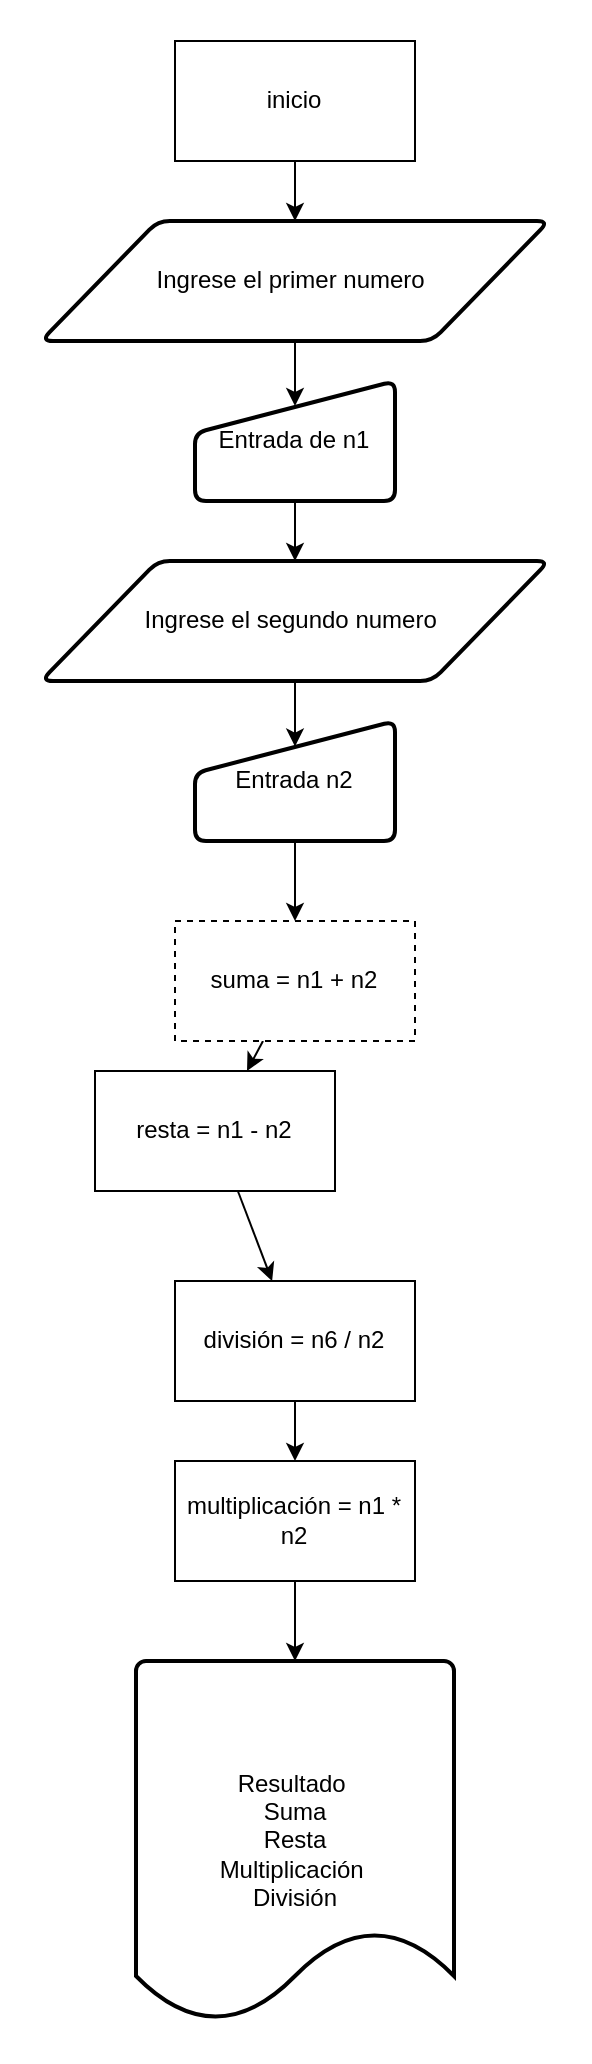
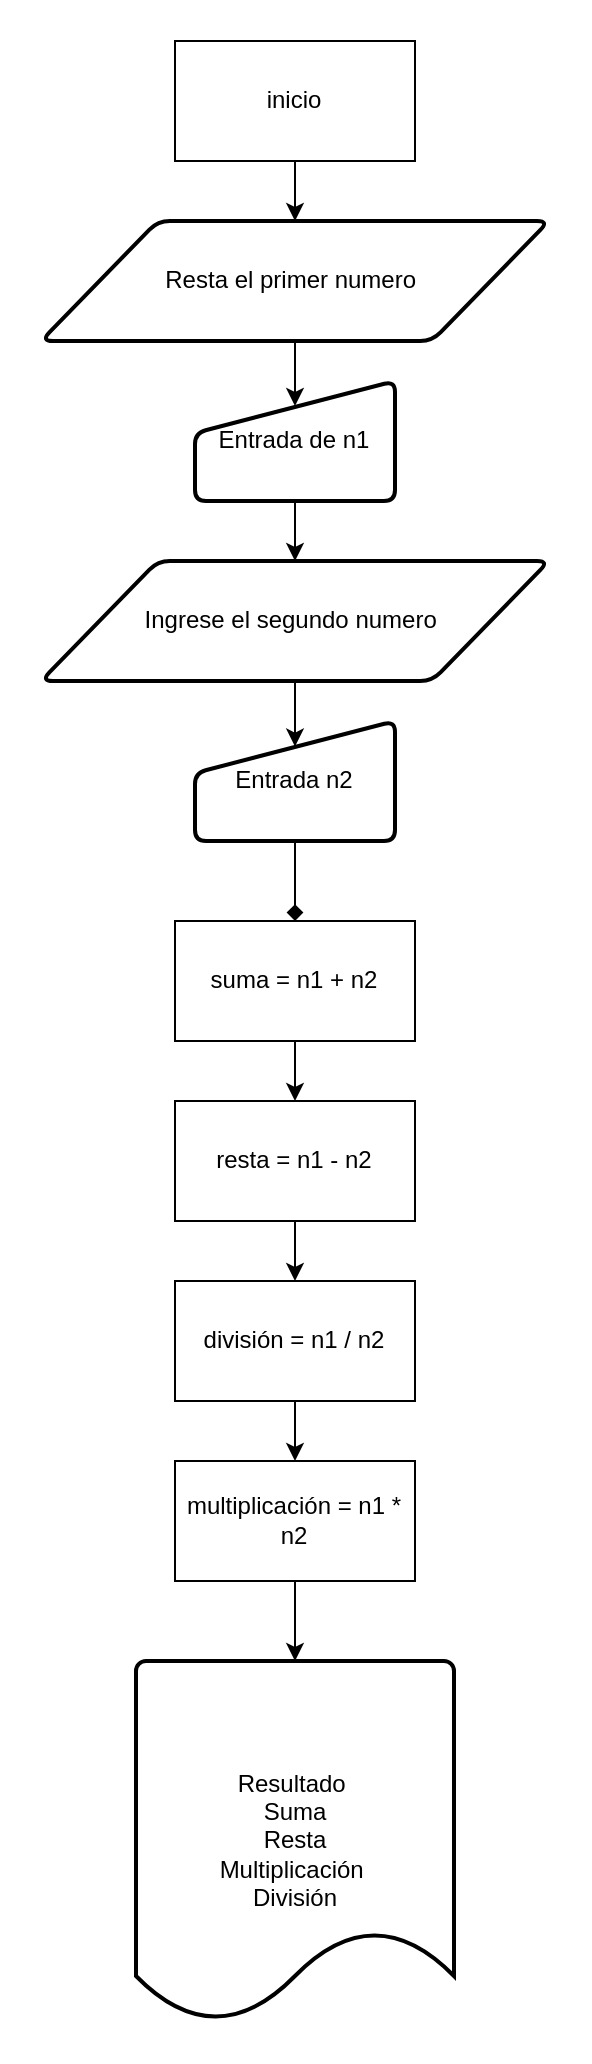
node "Ingrese el primer numero": label "Ingrese el primer numero" -> "Resta el primer numero"
edge "Entrada n2" -> "suma = n1 + n2": arrowhead classic -> diamond
node "suma = n1 + n2": style dashed -> solid
node "resta = n1 - n2": moved (215, 1131) -> (295, 1161)
node "división = n6 / n2": label "división = n6 / n2" -> "división = n1 / n2"
